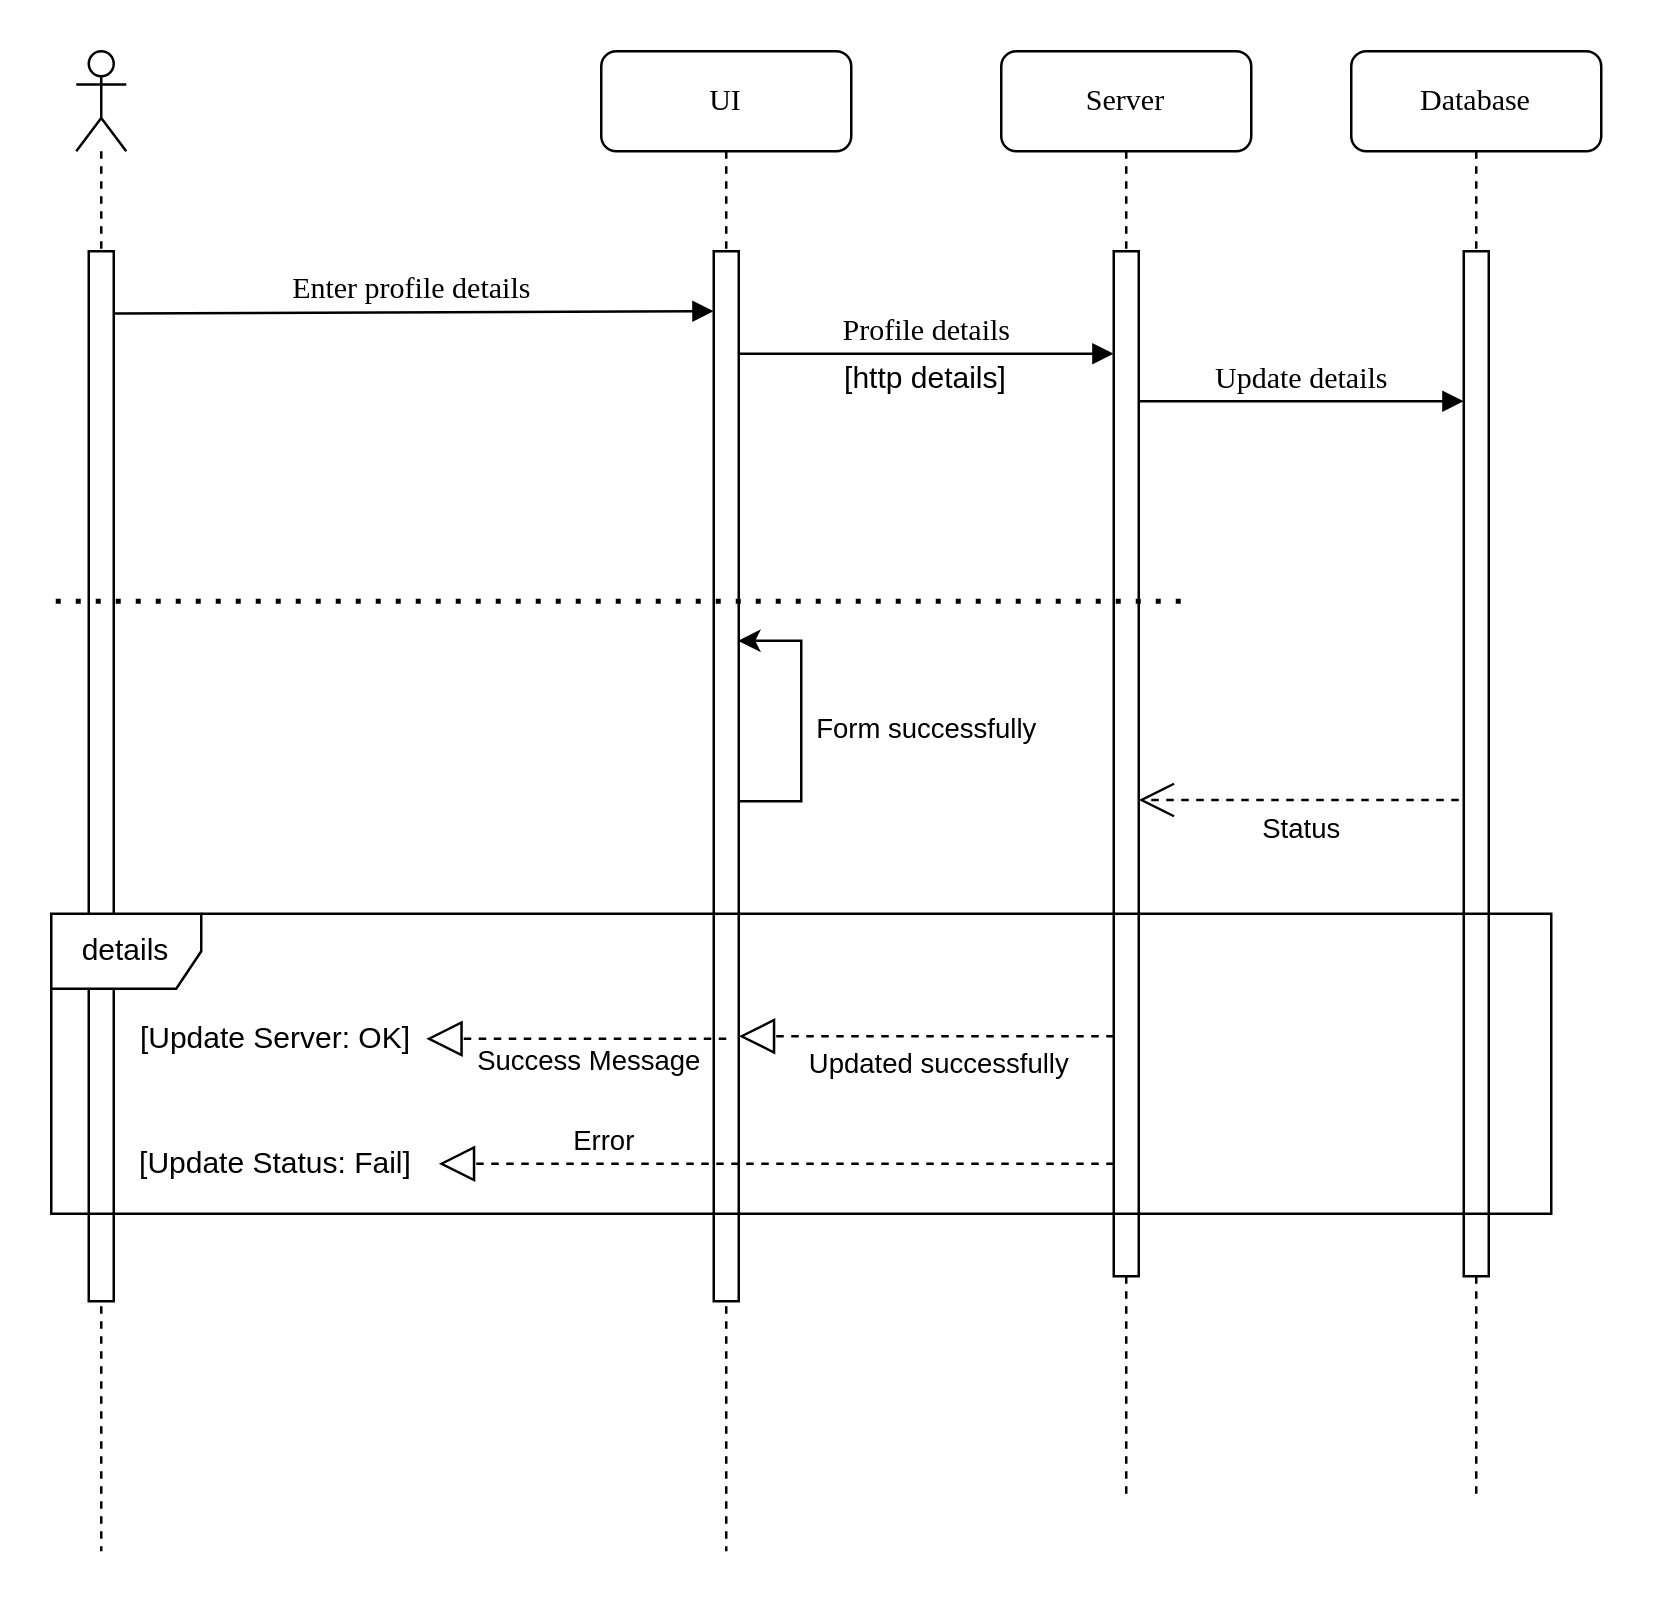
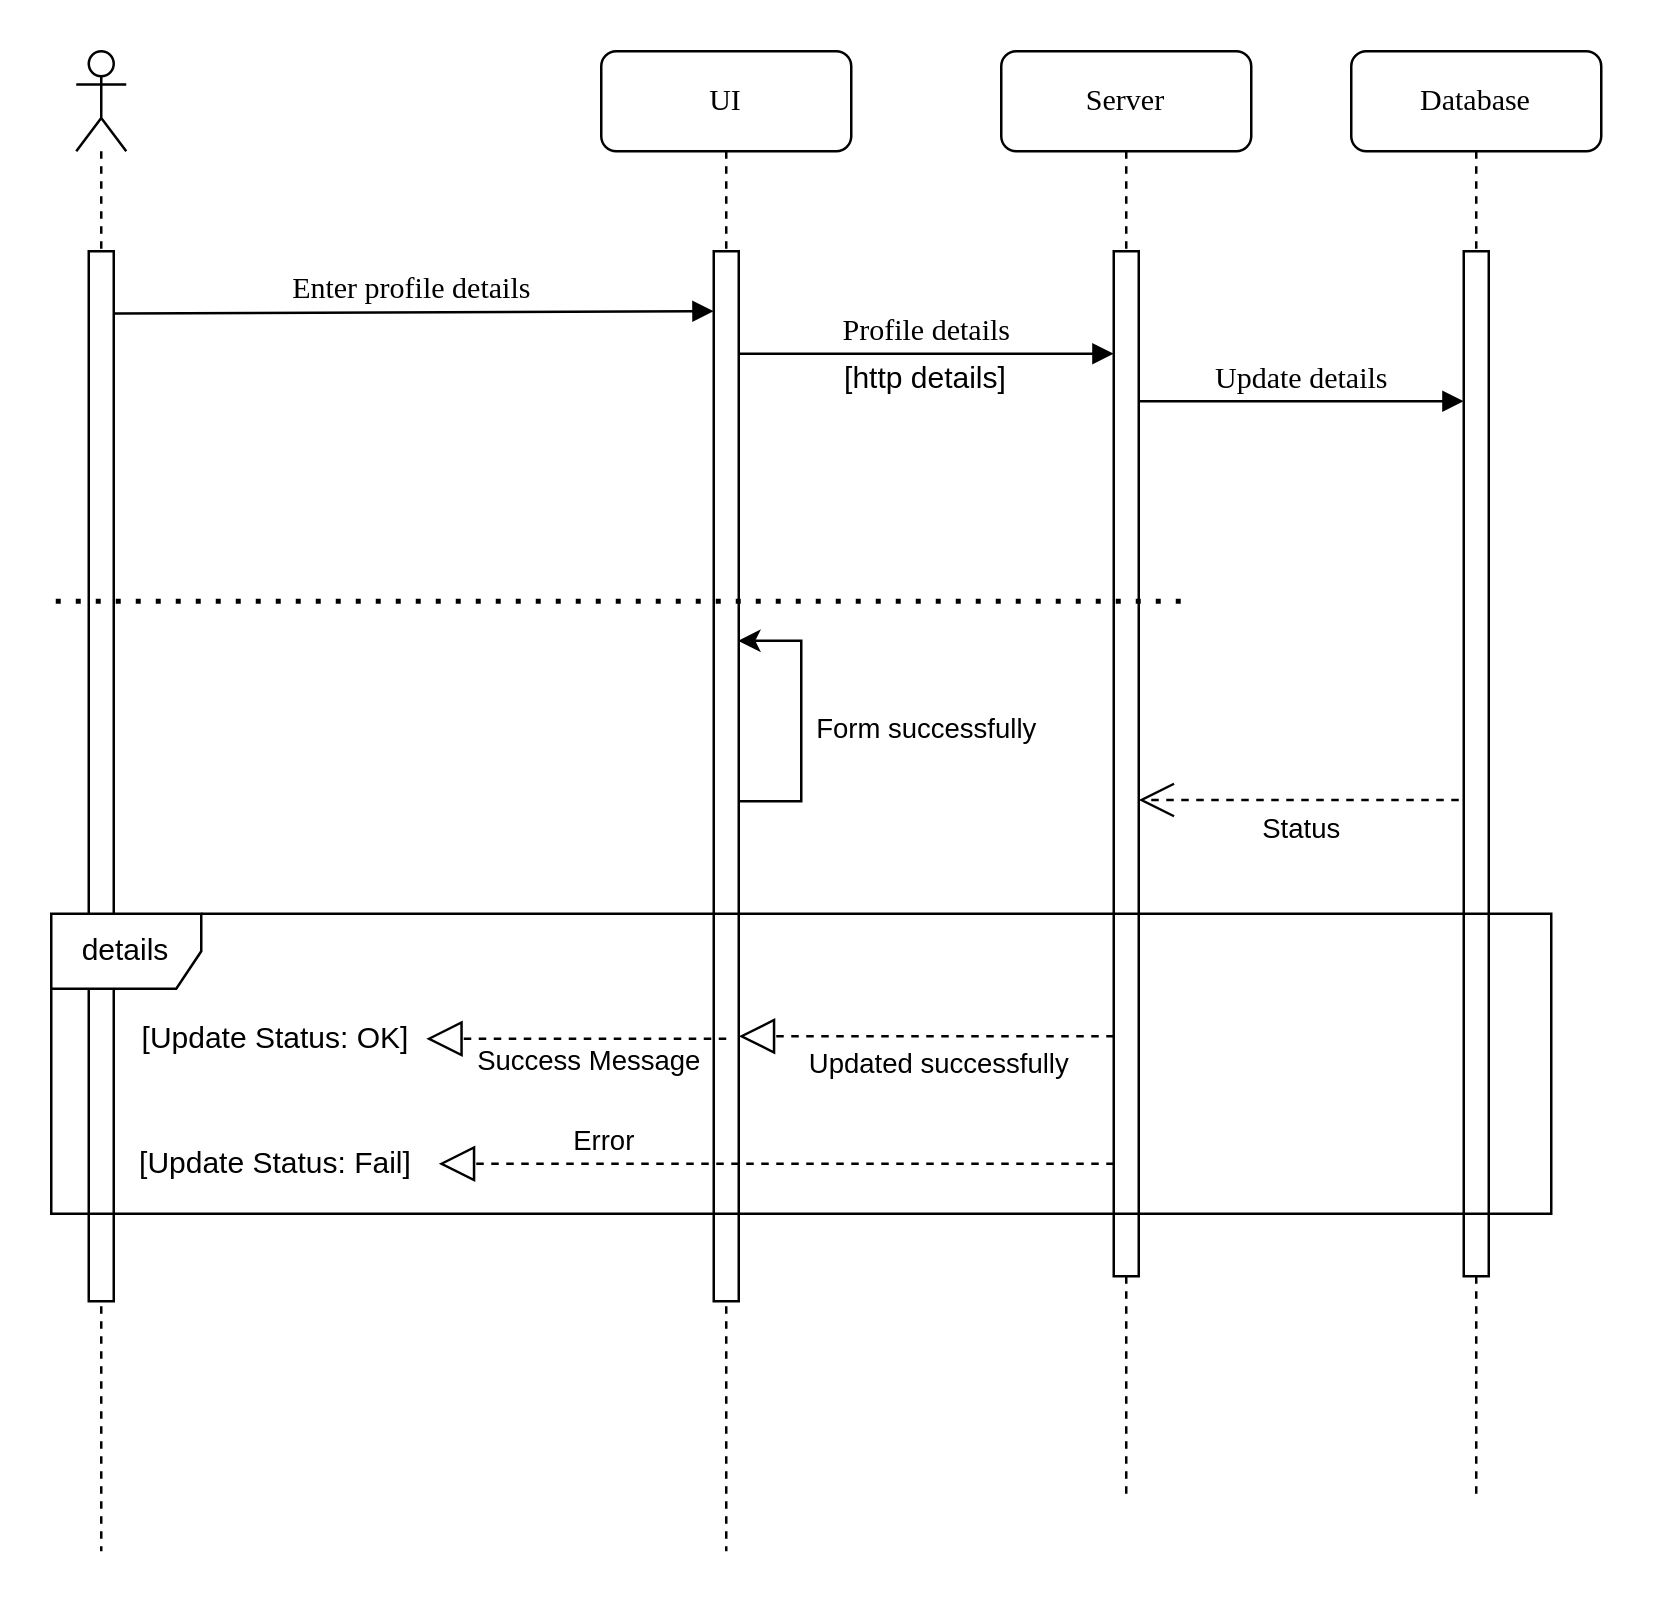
node "[Update Server: OK]": label "[Update Server: OK]" -> "[Update Status: OK]"
